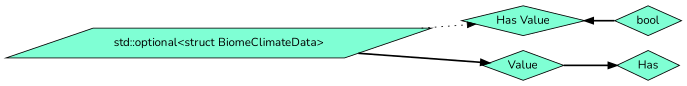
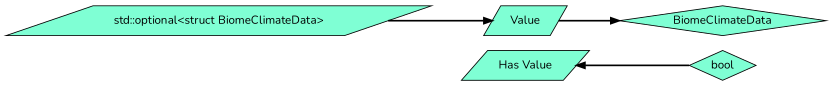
node "Has Value": shape diamond -> parallelogram
edge "std::optional<struct BiomeClimateData>" -> "Has Value": removed
node "Value": shape diamond -> parallelogram
node "Has": label "Has" -> "BiomeClimateData"
